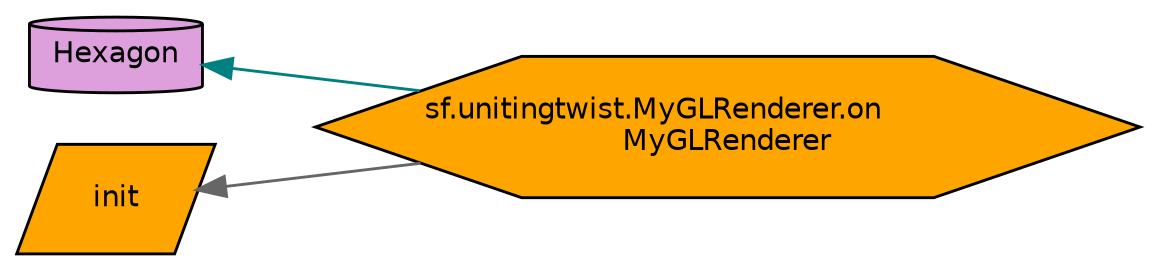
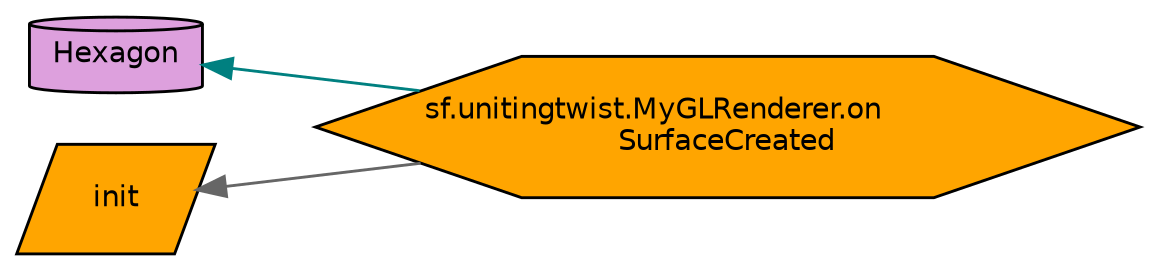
node "sf.unitingtwist.MyGLRenderer.on MyGLRenderer": label "sf.unitingtwist.MyGLRenderer.on MyGLRenderer" -> "sf.unitingtwist.MyGLRenderer.on SurfaceCreated"
